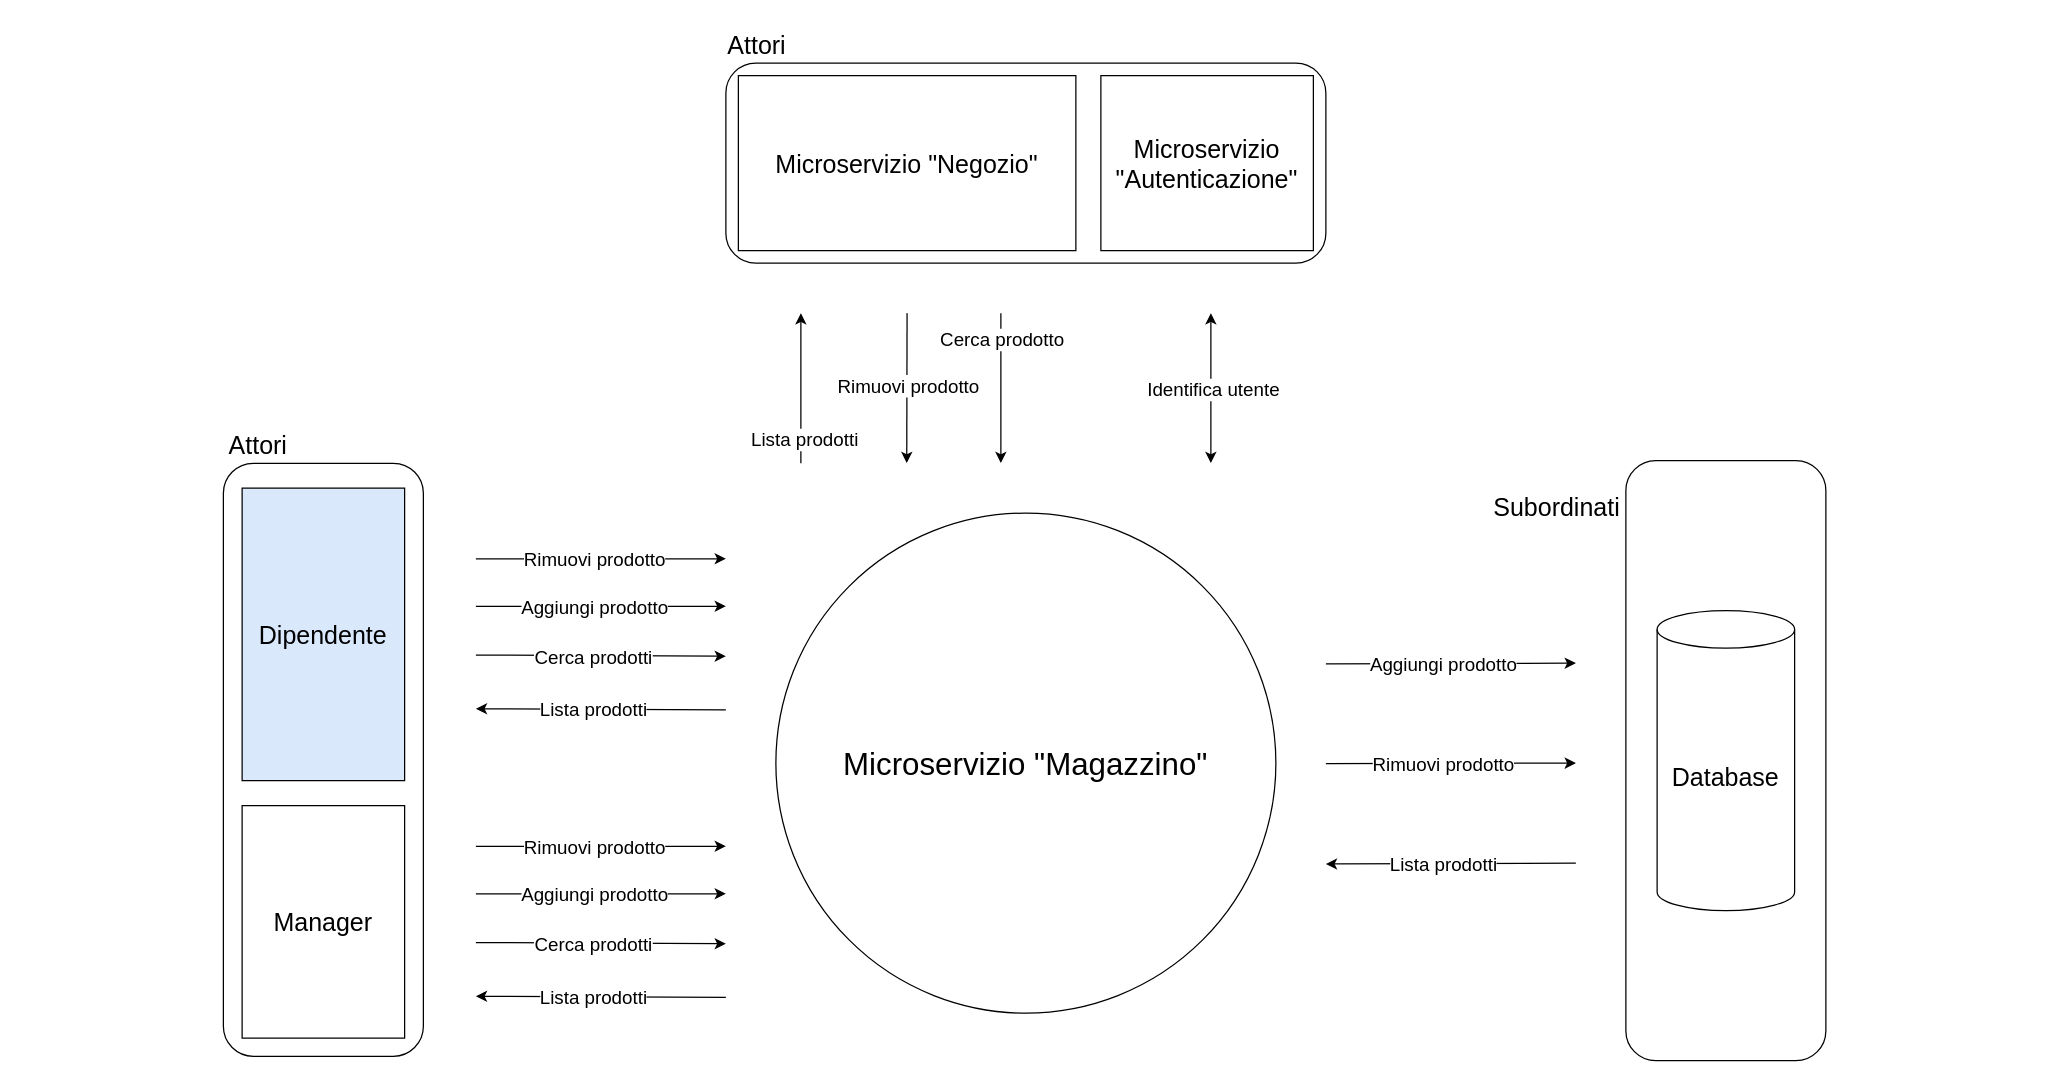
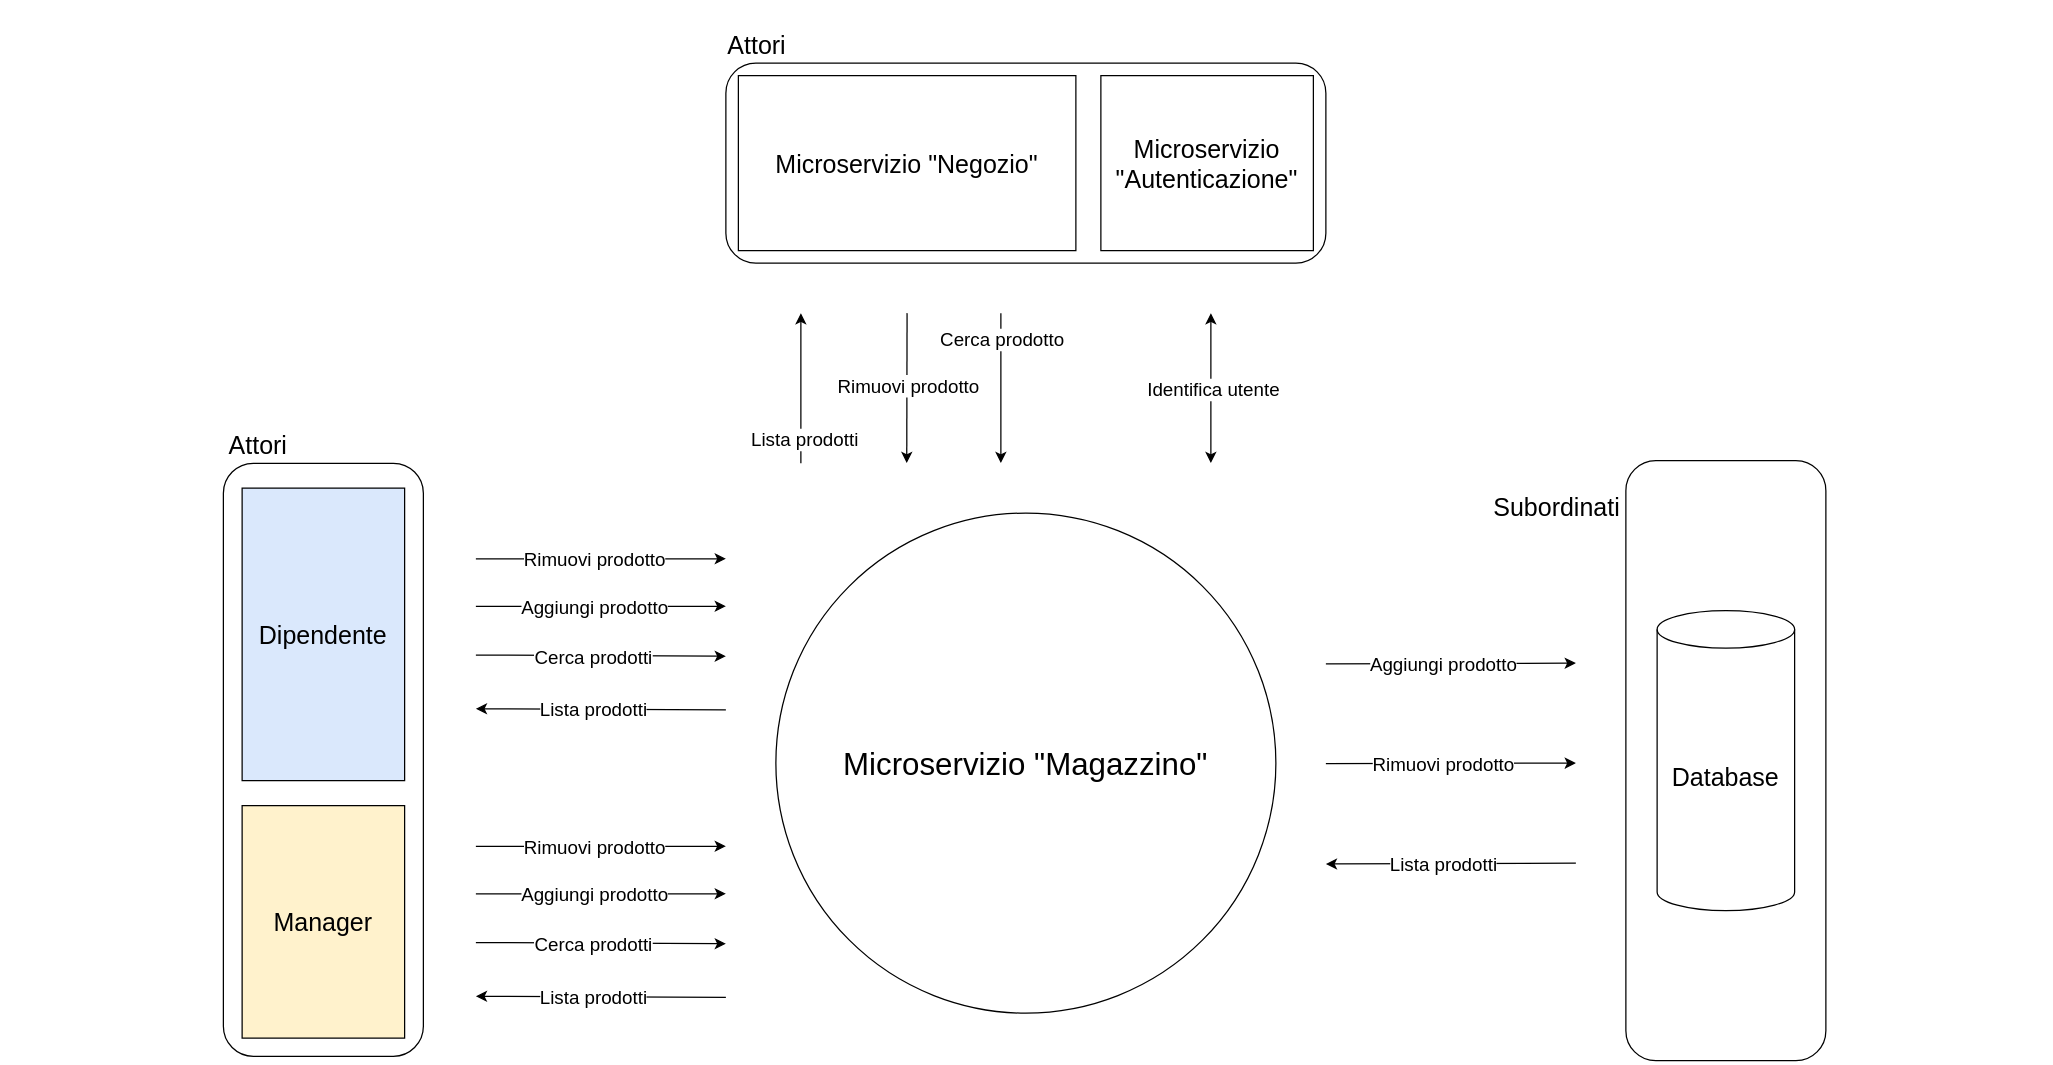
node "Manager": fillcolor #ffffff -> #fff2cc
